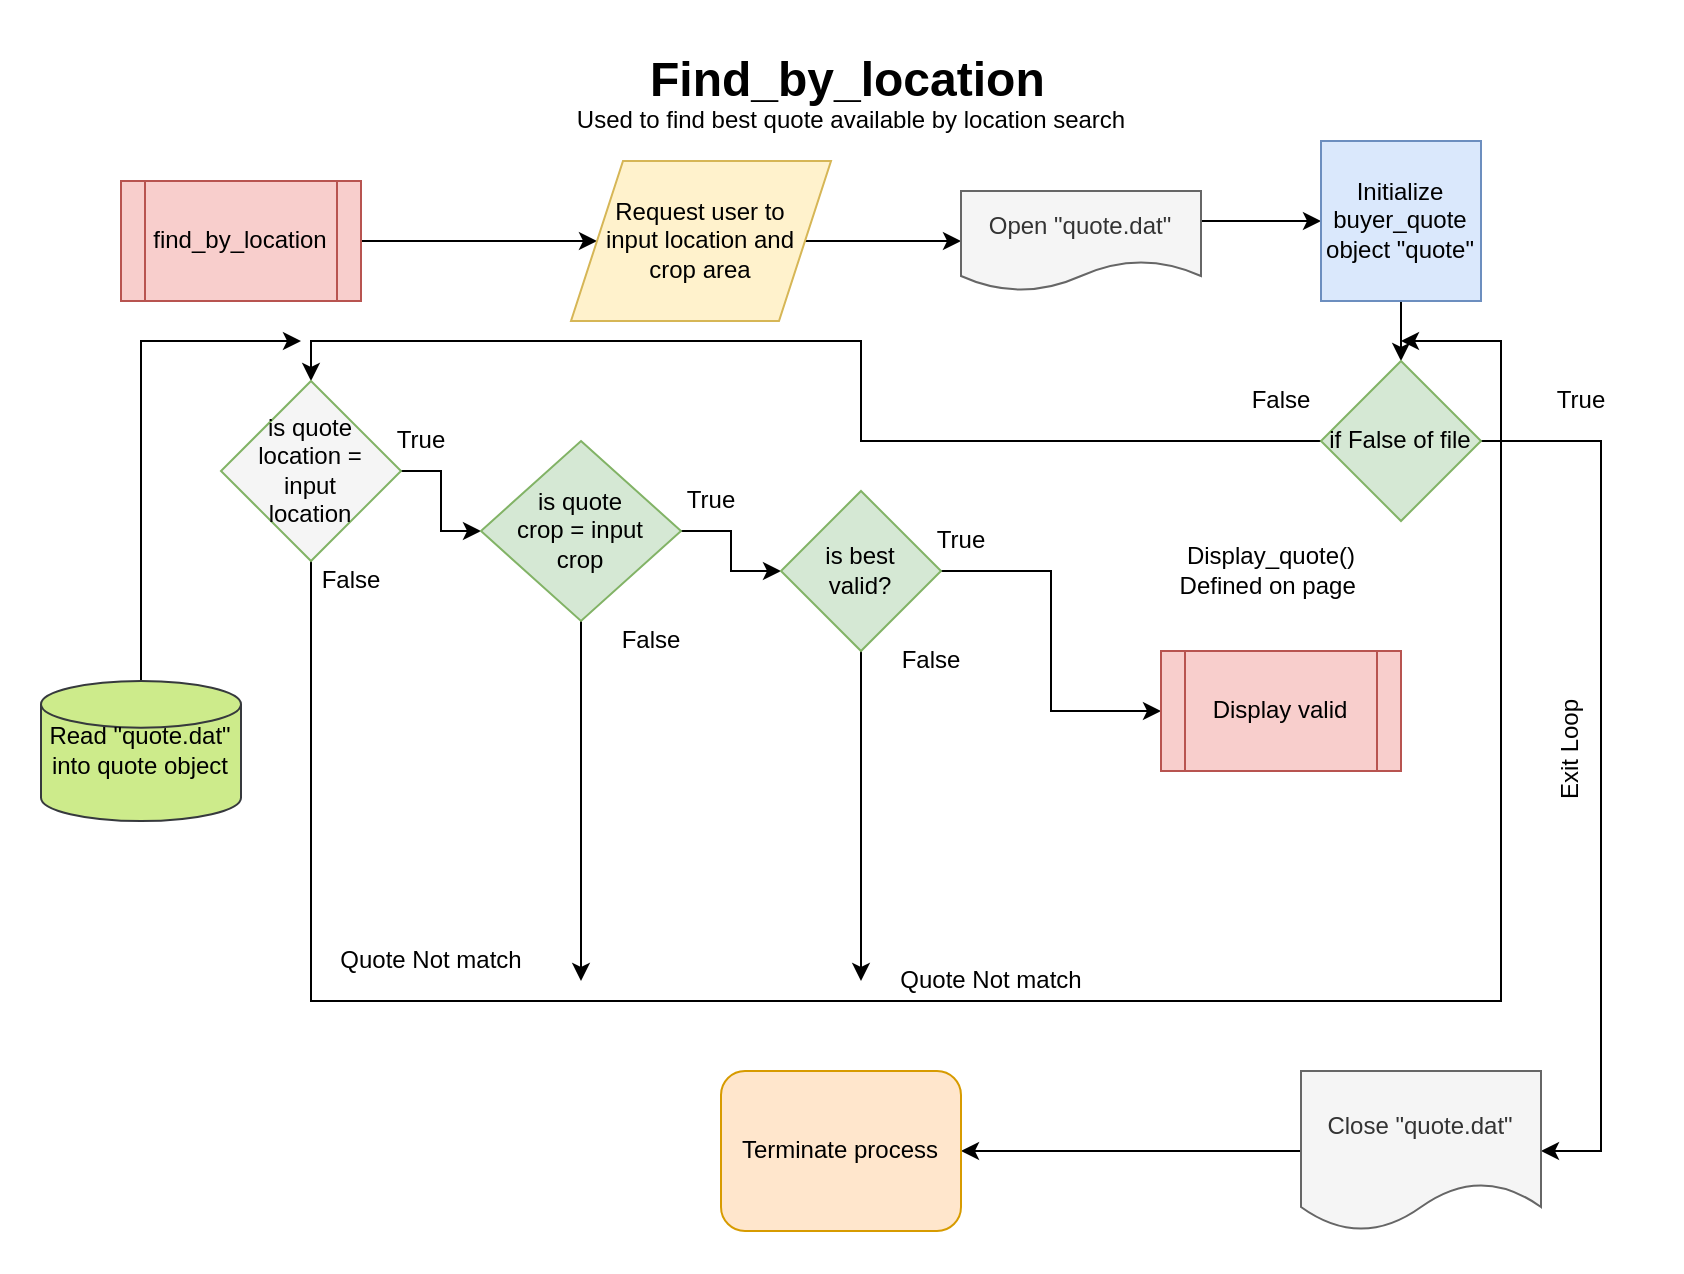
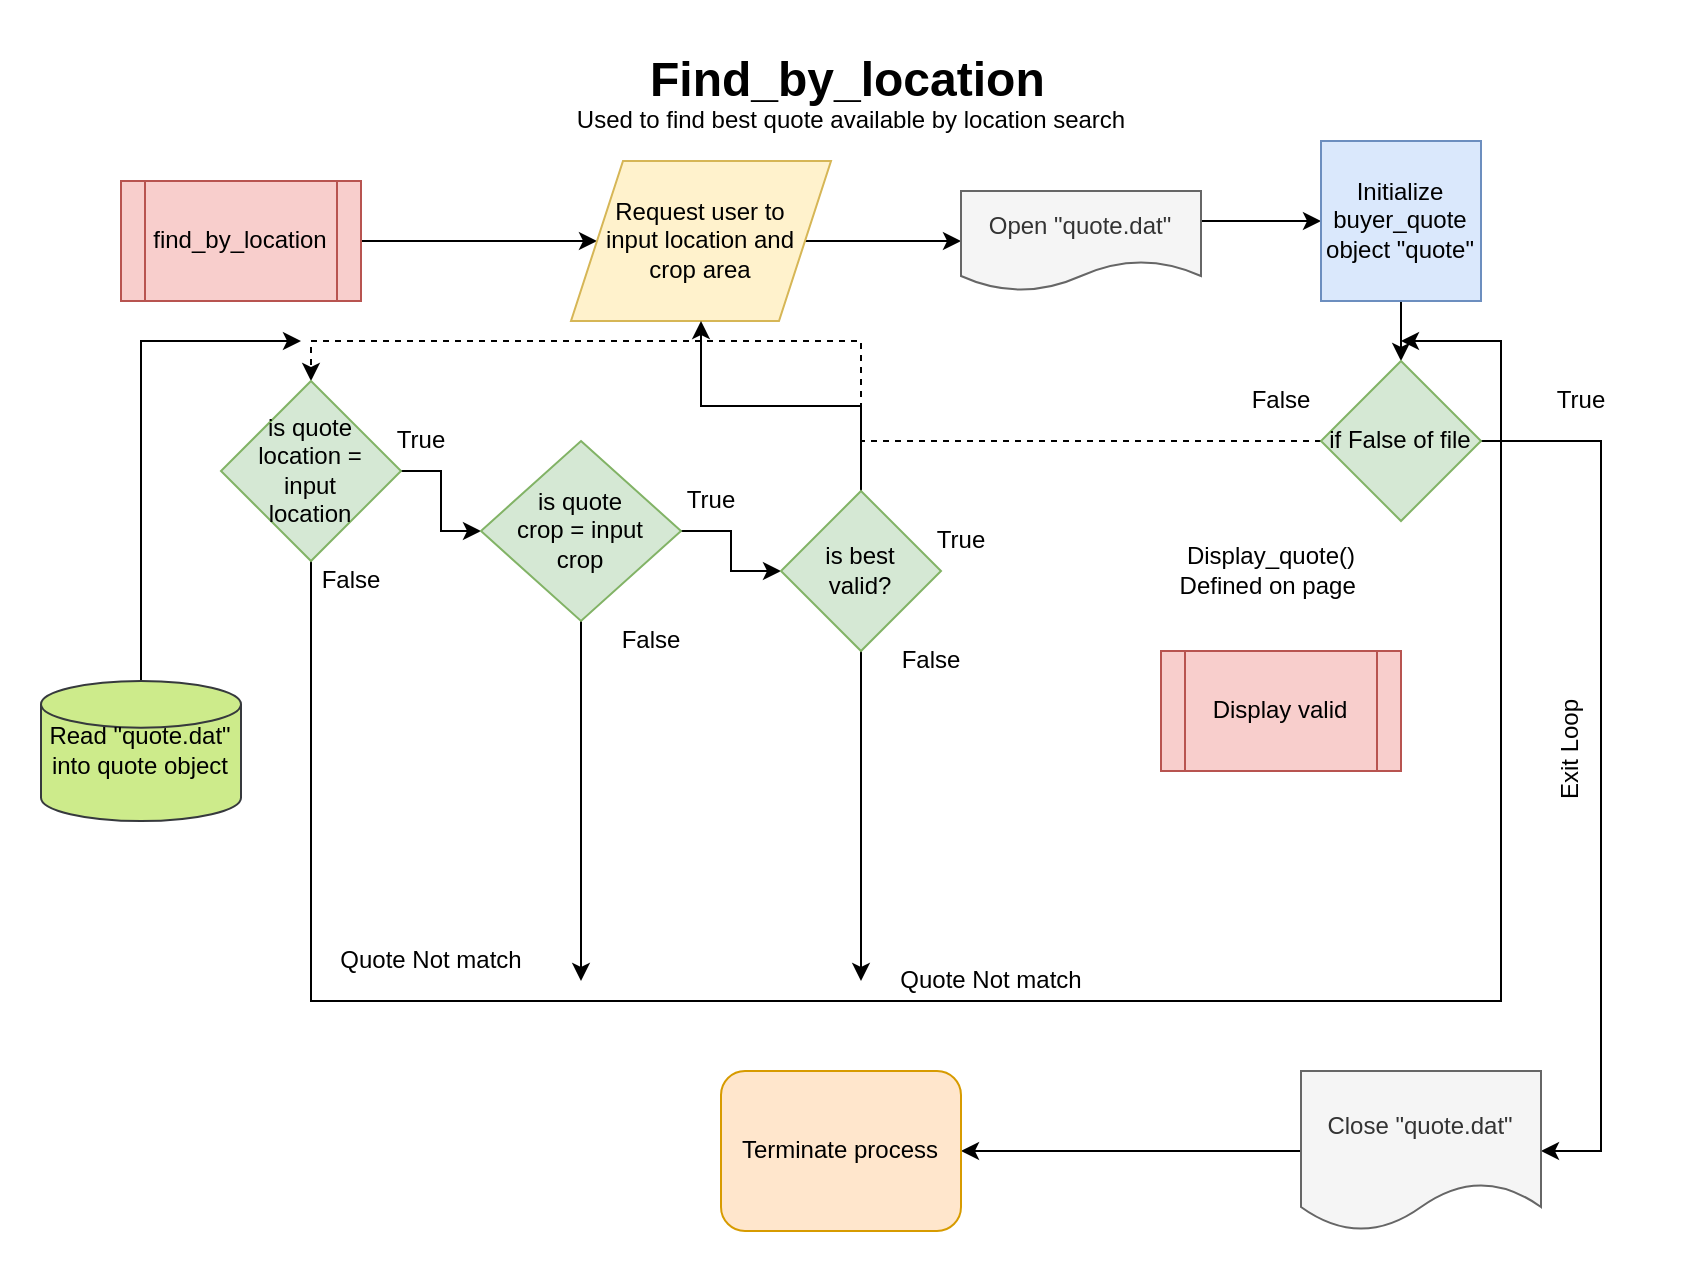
edge "if False of file" -> "is quote location = input location": style solid -> dashed
node "is quote location = input location": fillcolor #f5f5f5 -> #d5e8d4
edge "is best valid?" -> "Display valid": now "is best valid?" -> "Request user to input location and crop area"
